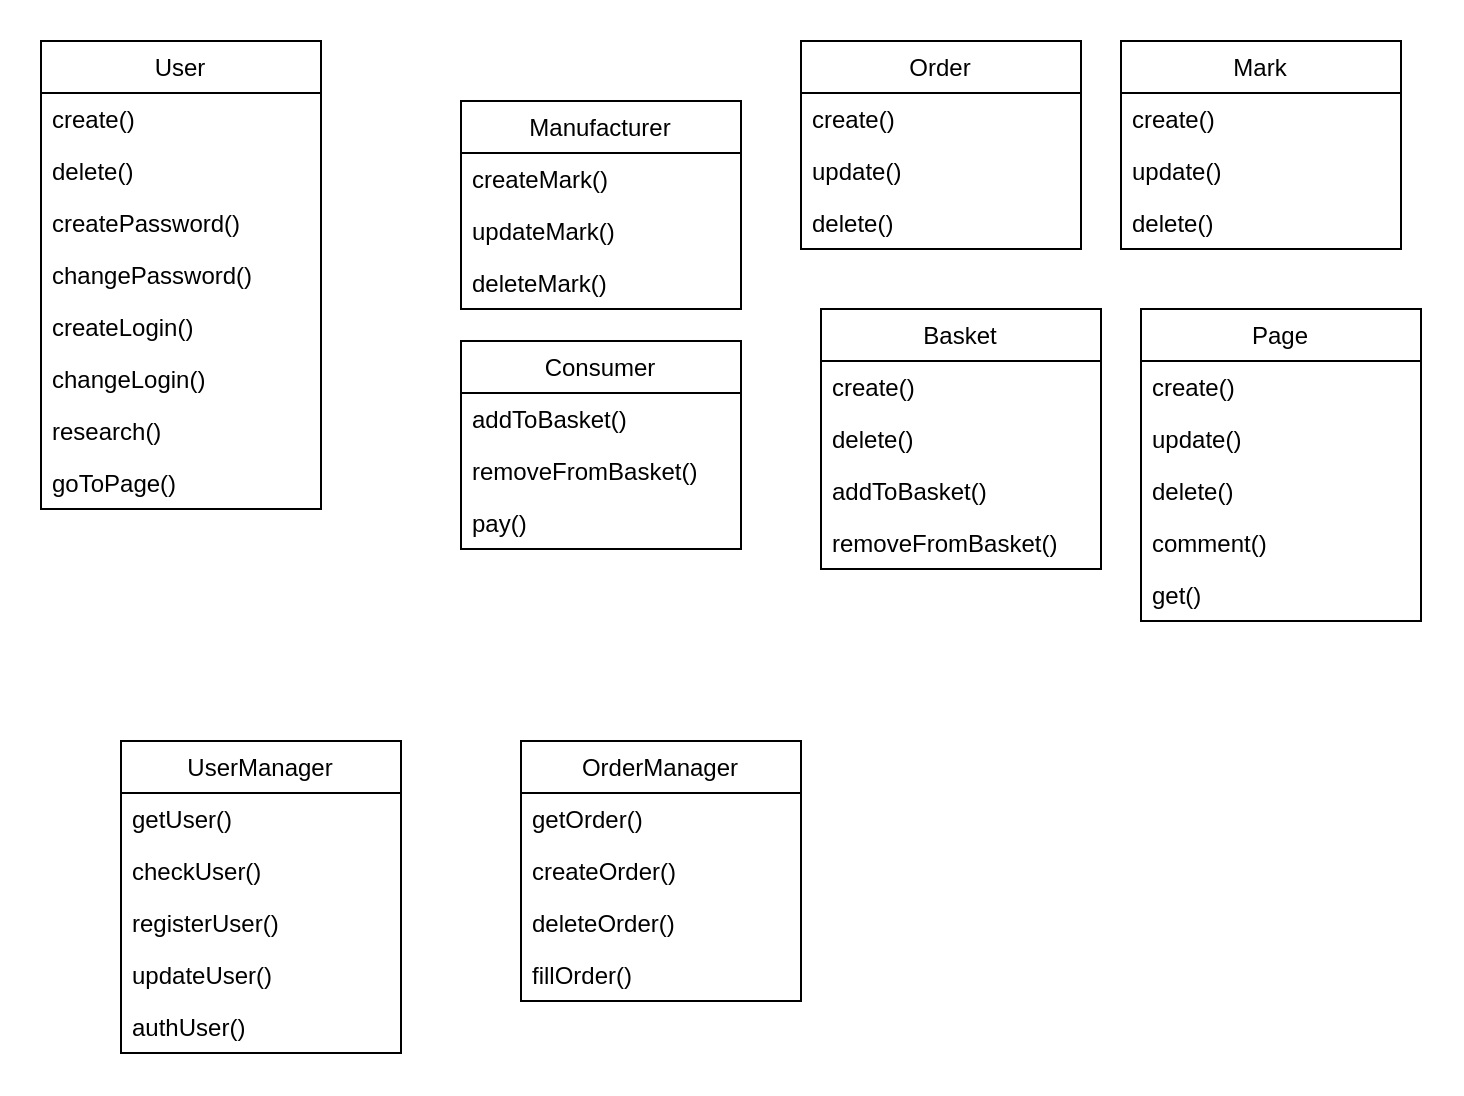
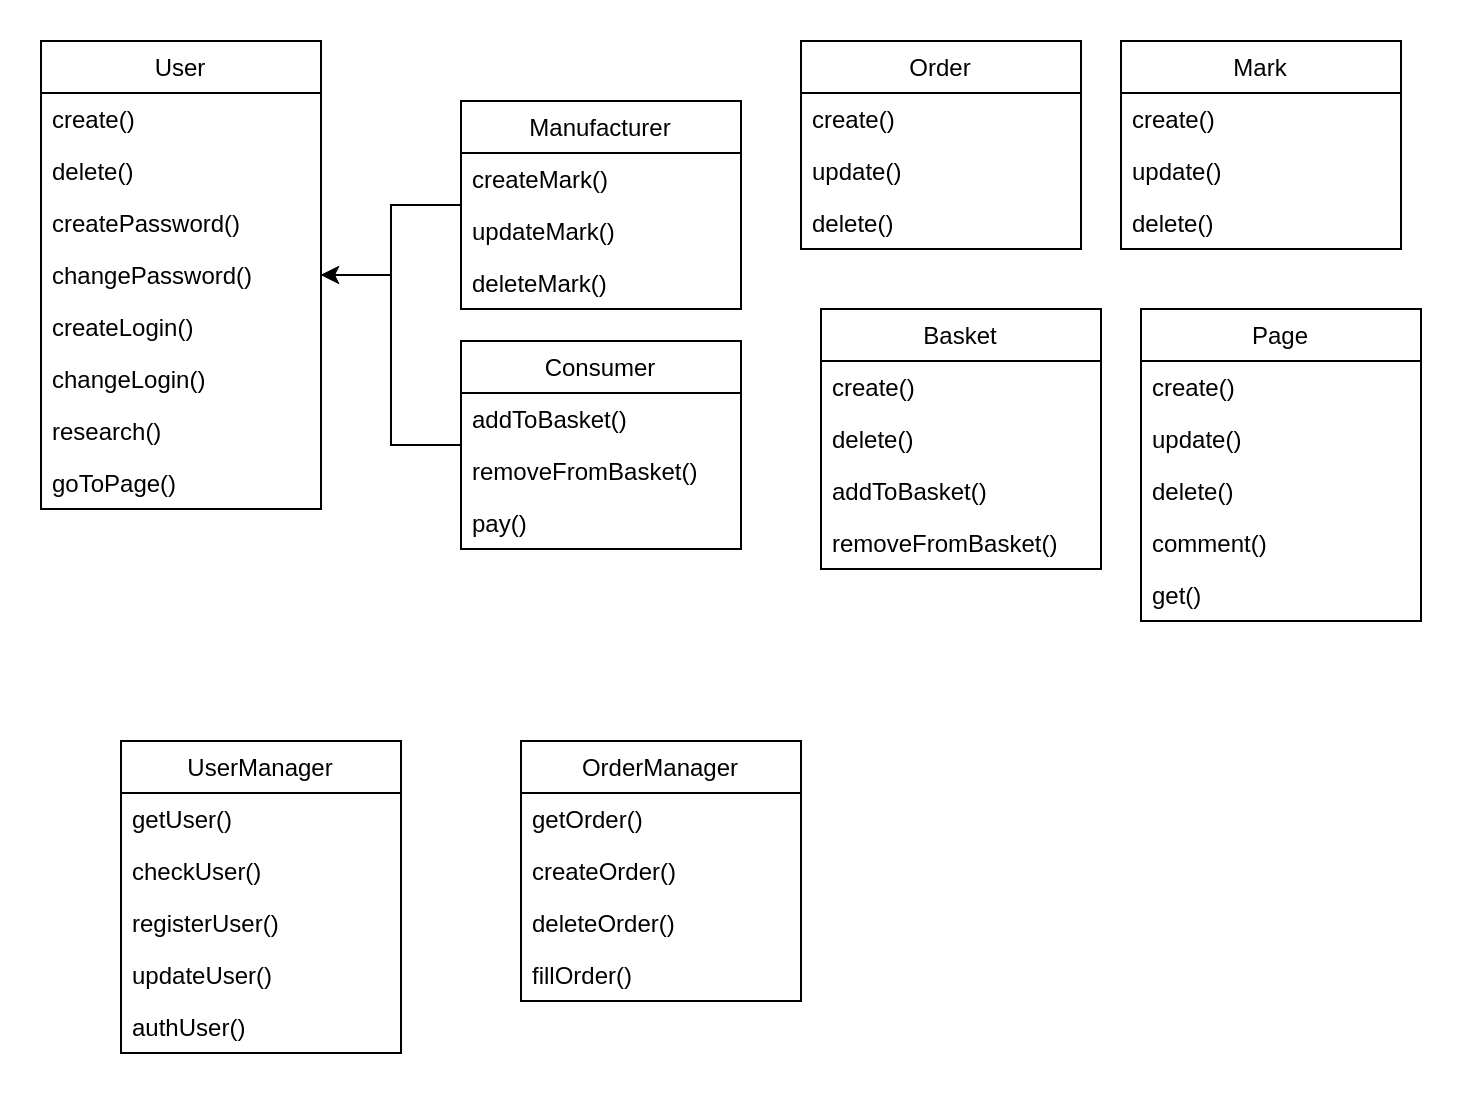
edge "Manufacturer" -> "User": added
edge "Consumer" -> "User": added
